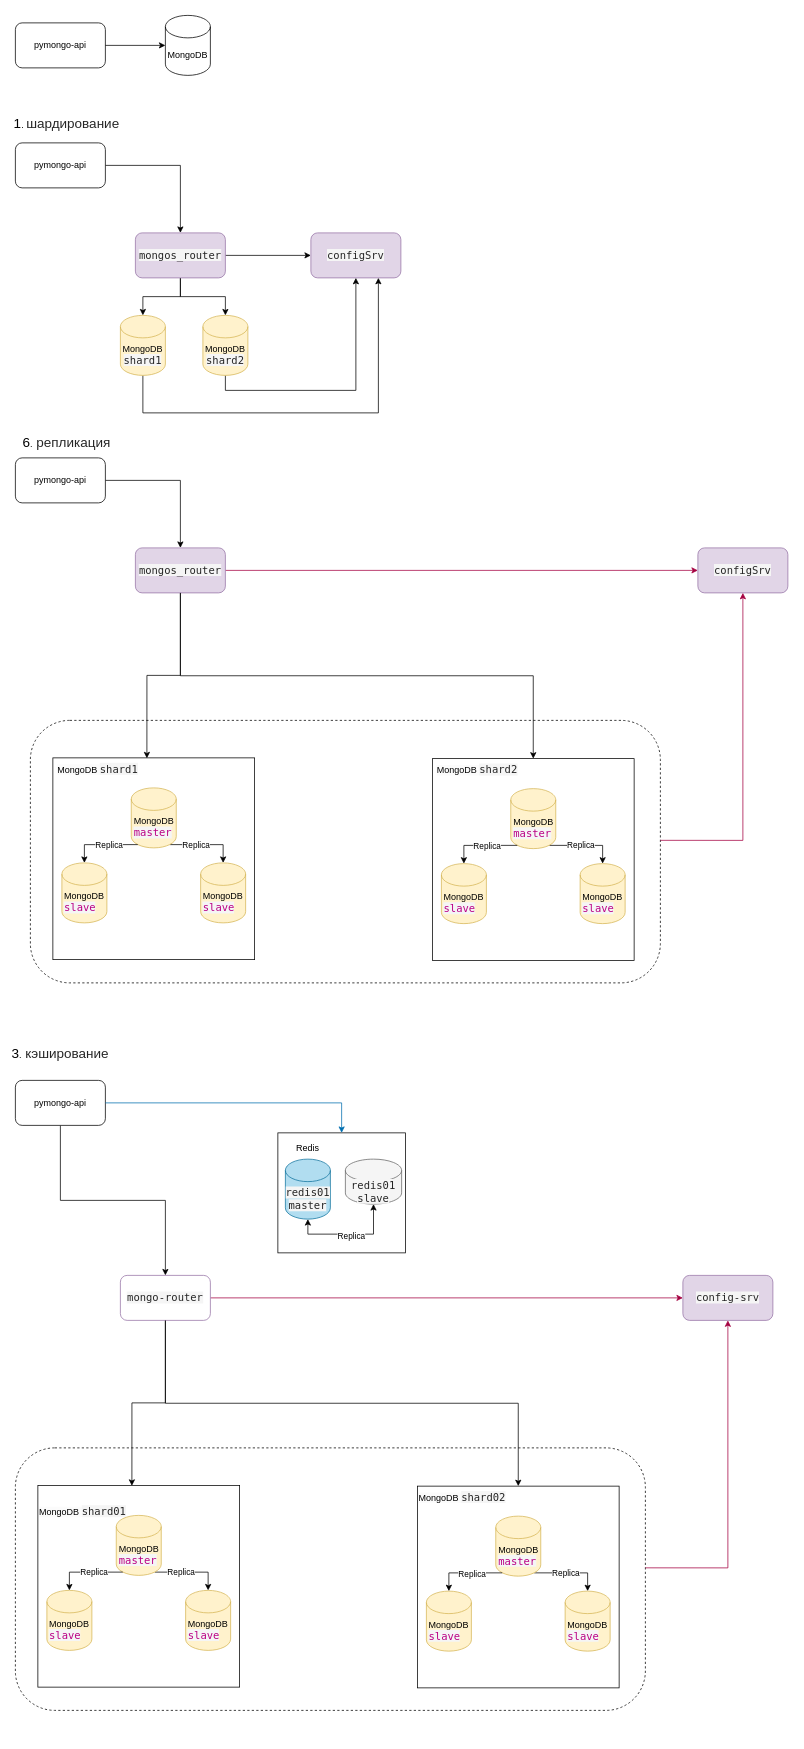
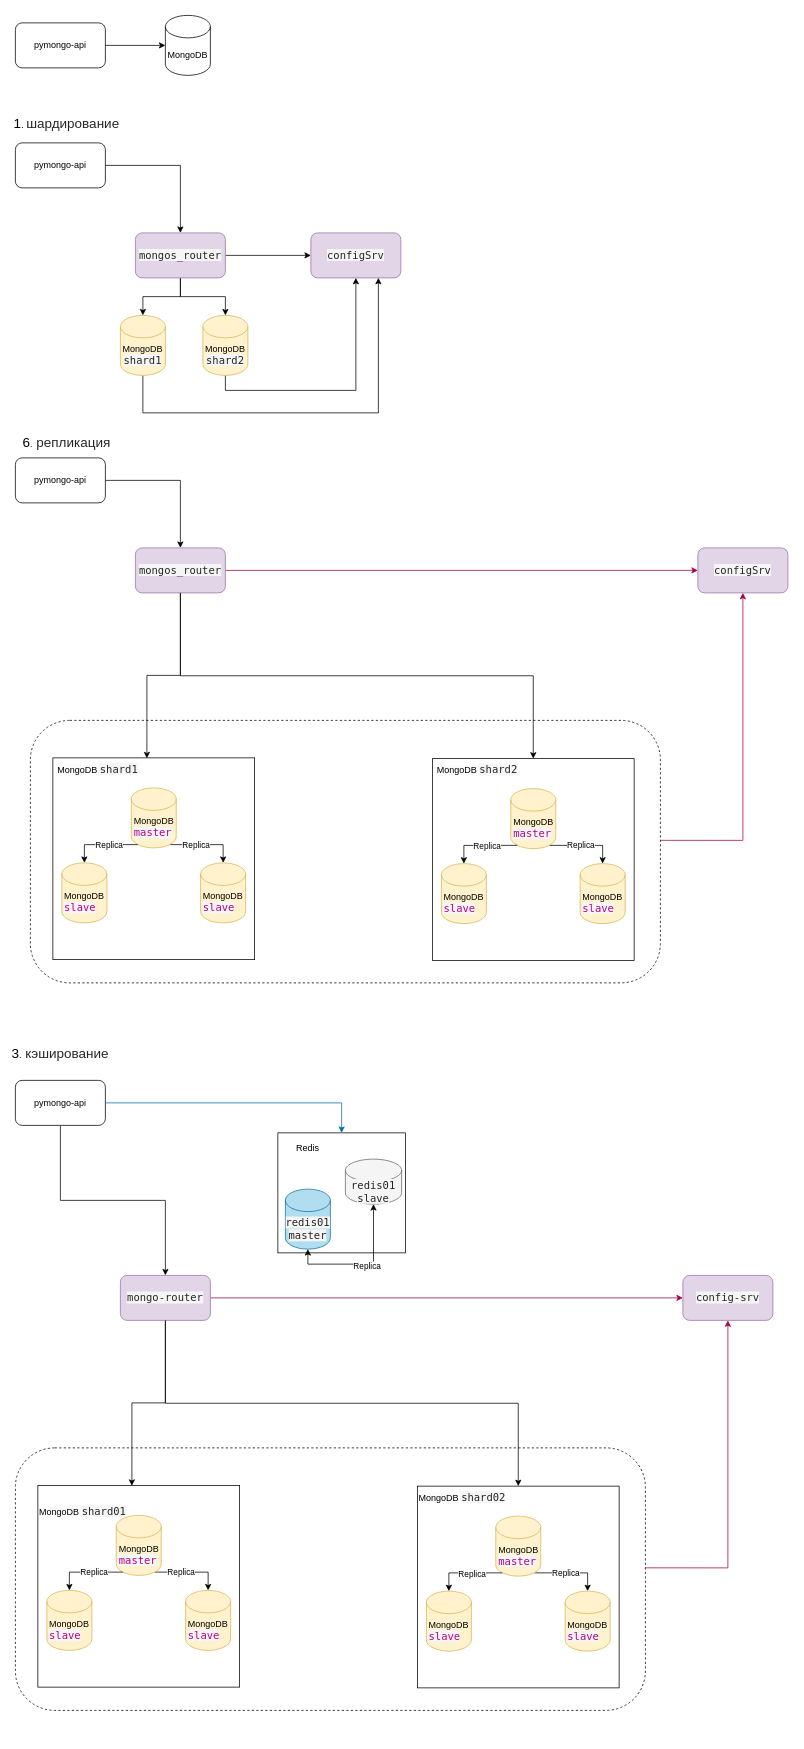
node "redis01 master": moved (308, 1189) -> (308, 1219)
node "mongo-router": fillcolor #ffffff -> #e1d5e7
